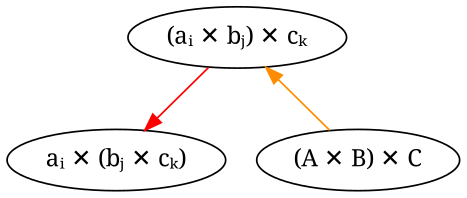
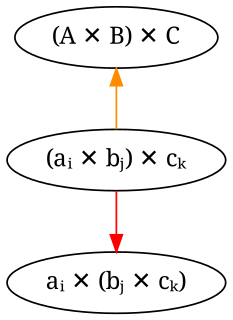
edge "(A ✕ B) ✕ C" -> "(aᵢ ✕ bⱼ) ✕ cₖ": reversed
